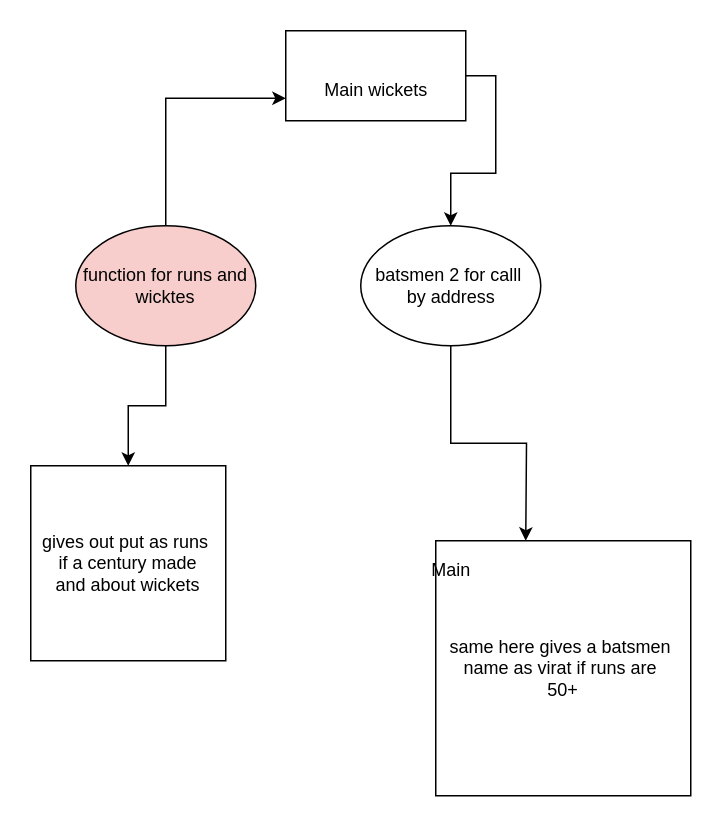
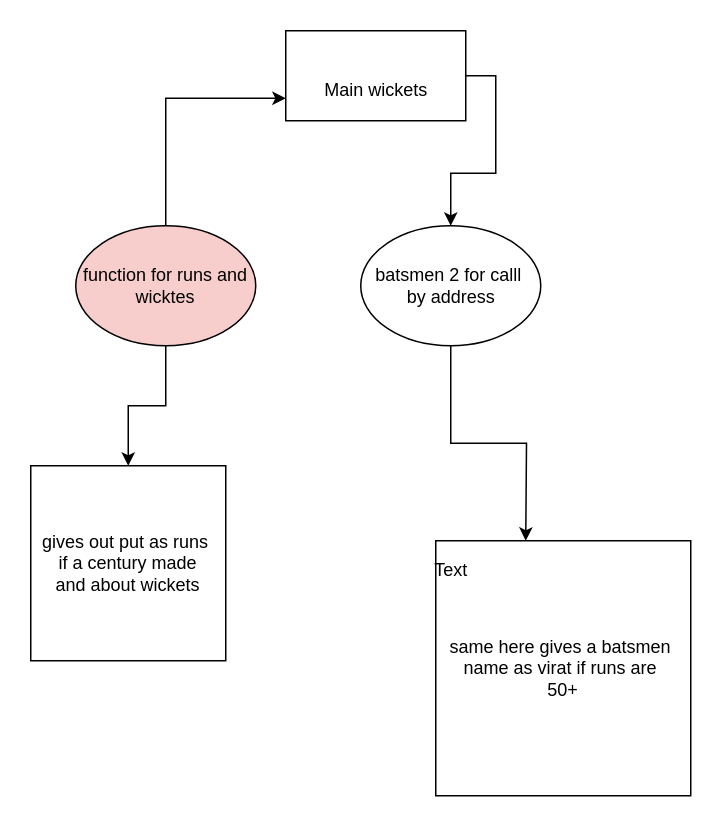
node "Main": label "Main" -> "Text"
